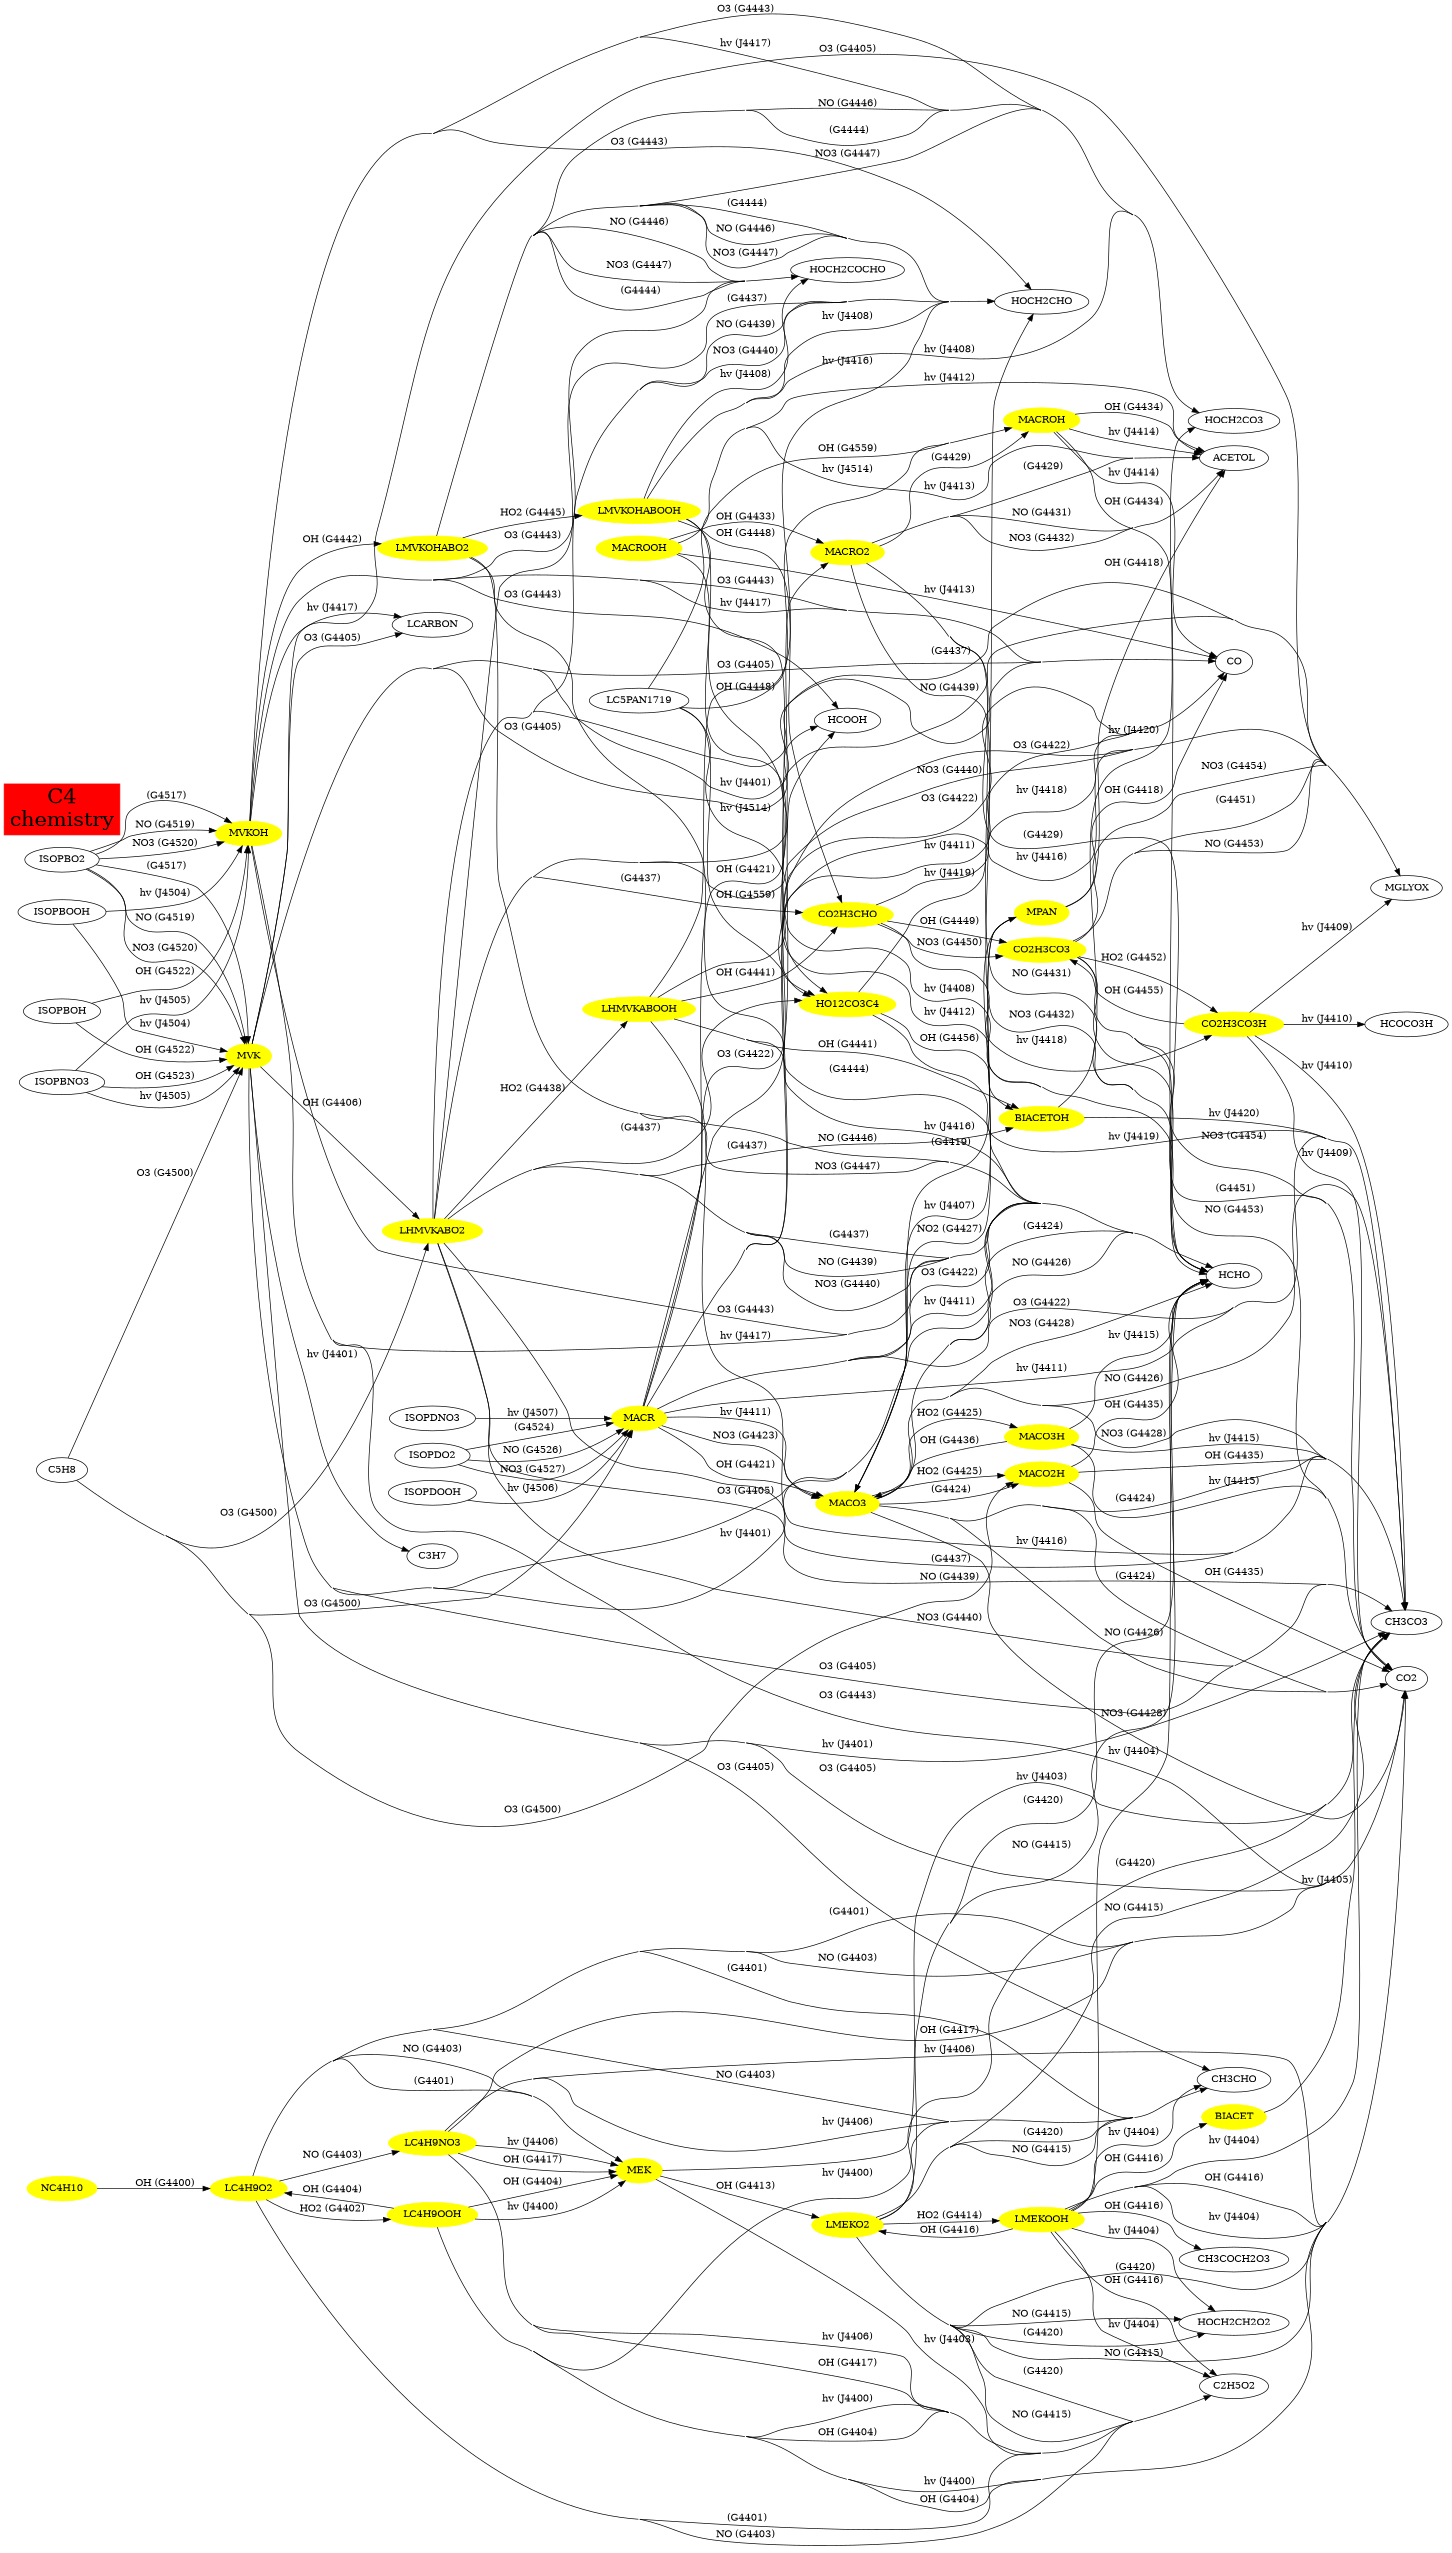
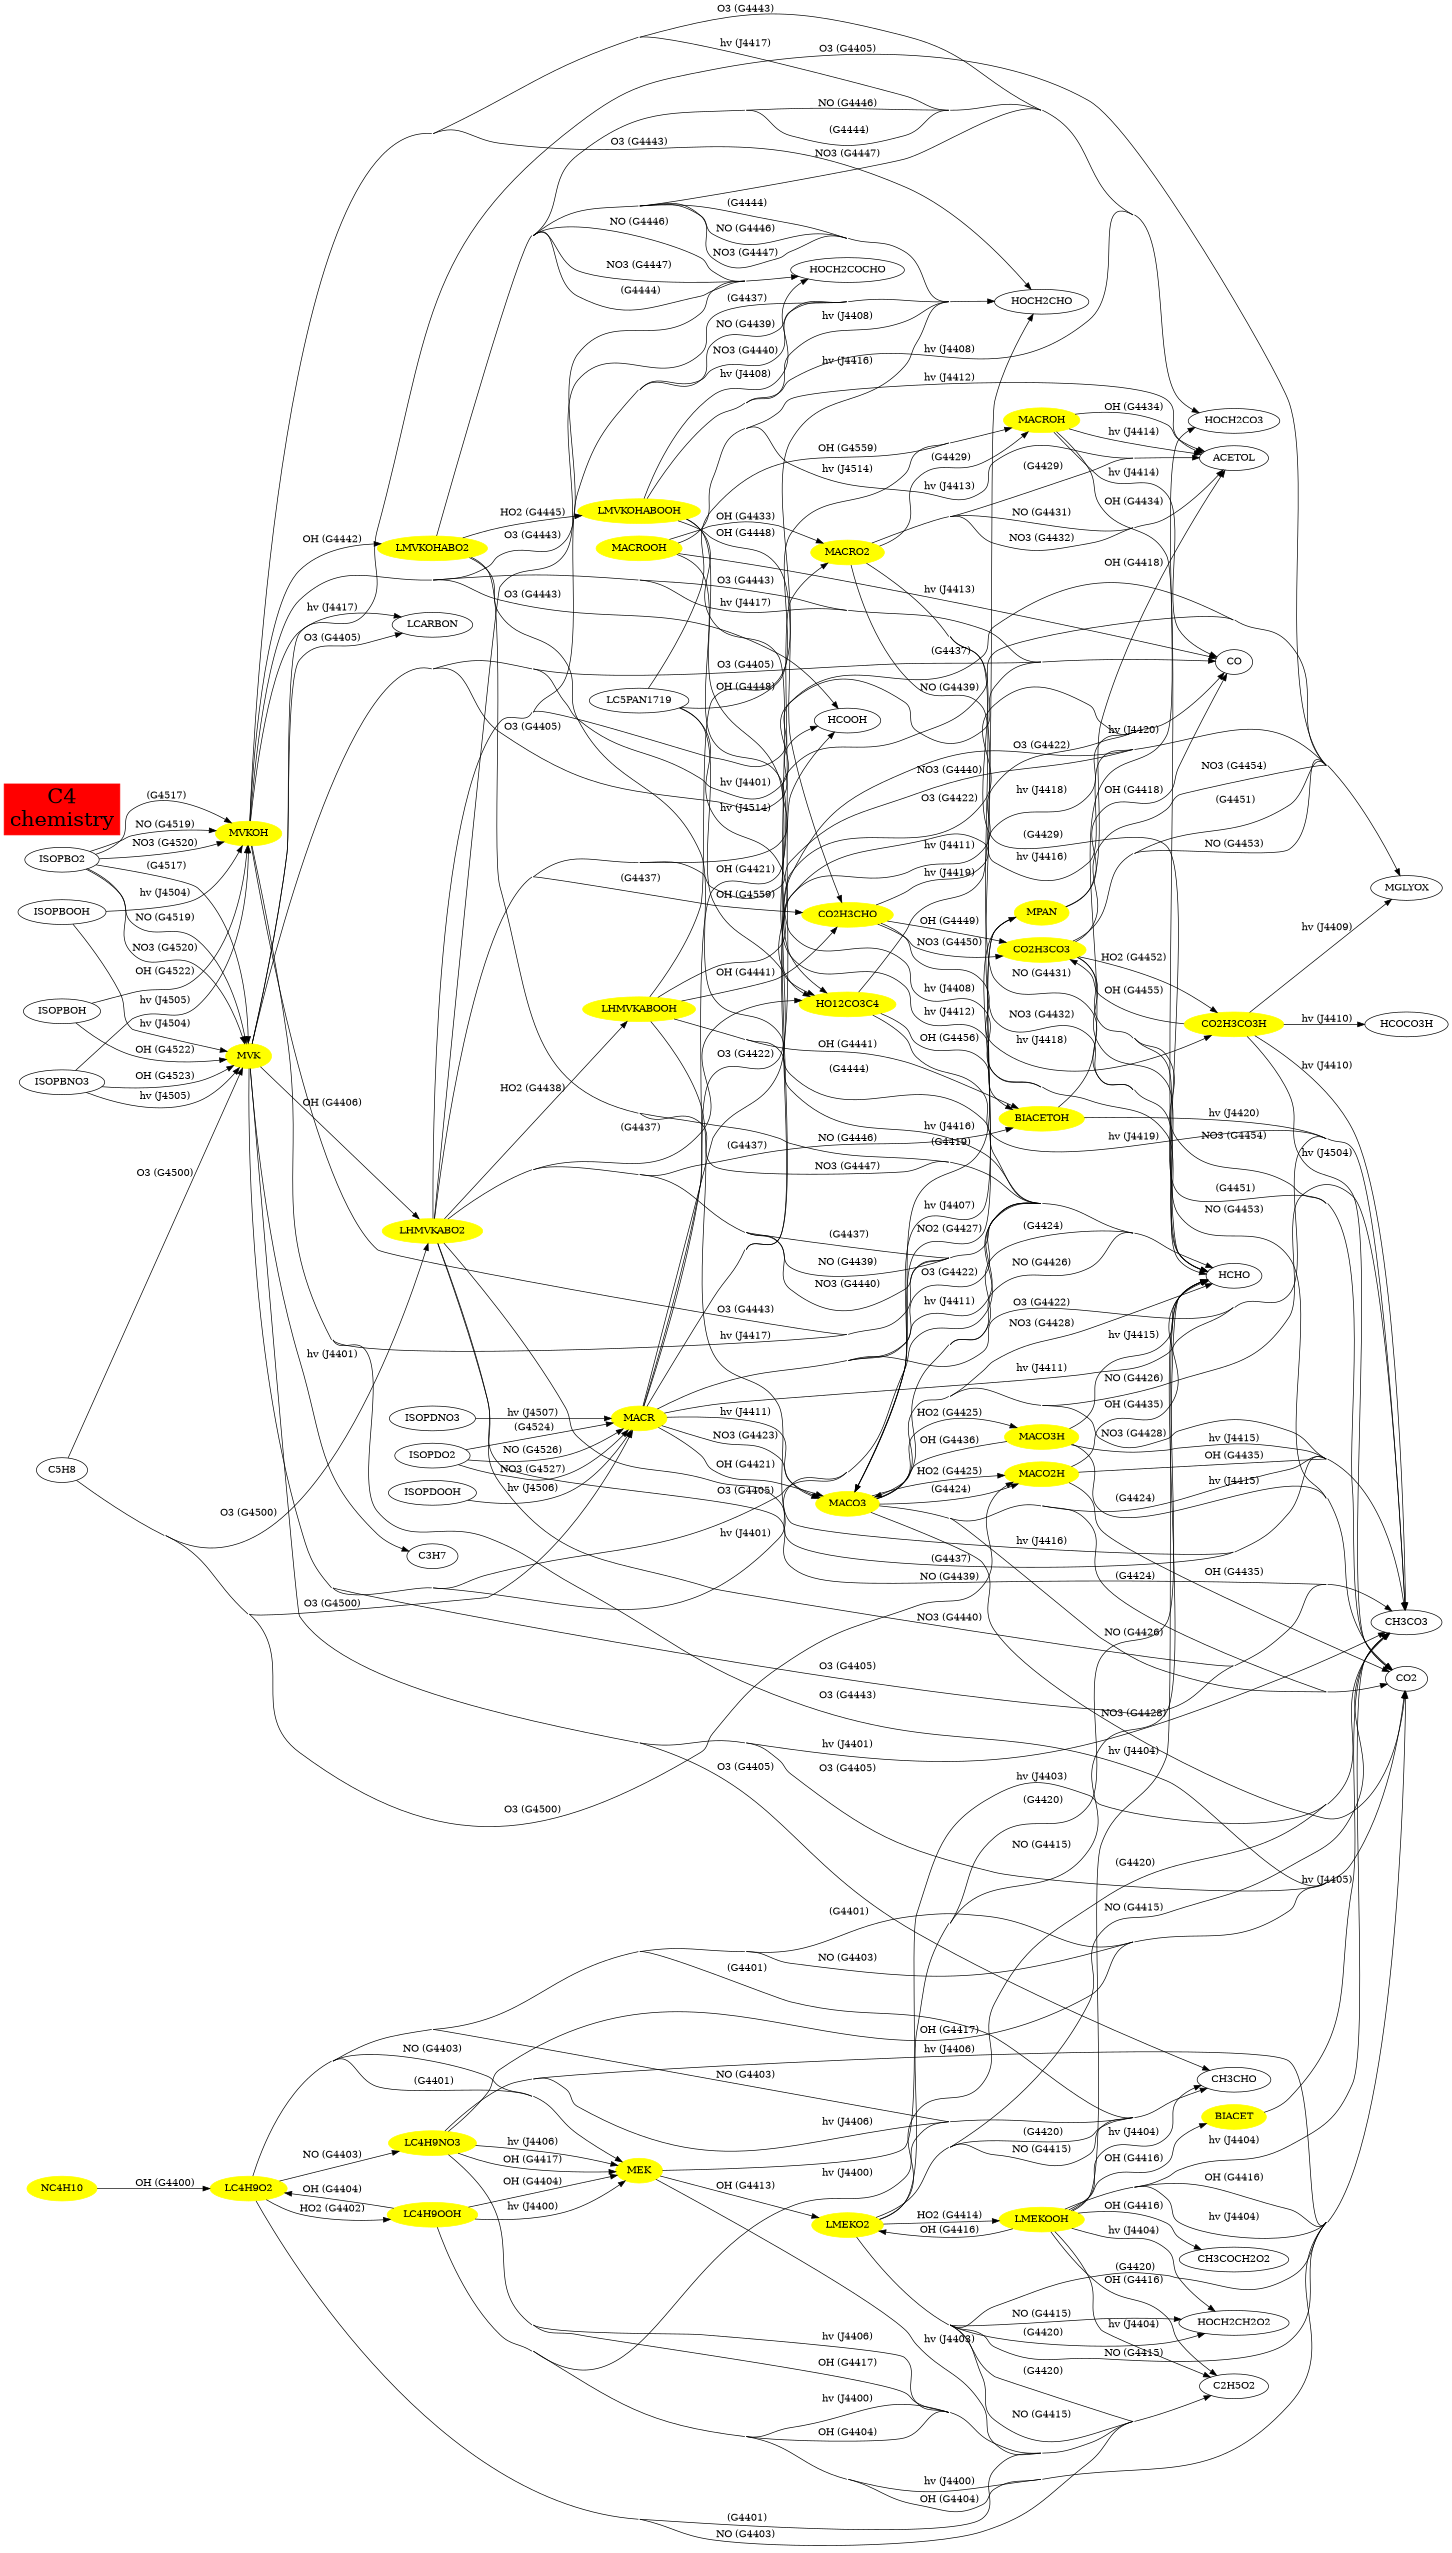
edge "CO2H3CO3H" -> "CO2": label "hv (J4409)" -> "hv (J4504)"
node "CH3COCH2O3": label "CH3COCH2O3" -> "CH3COCH2O2"
